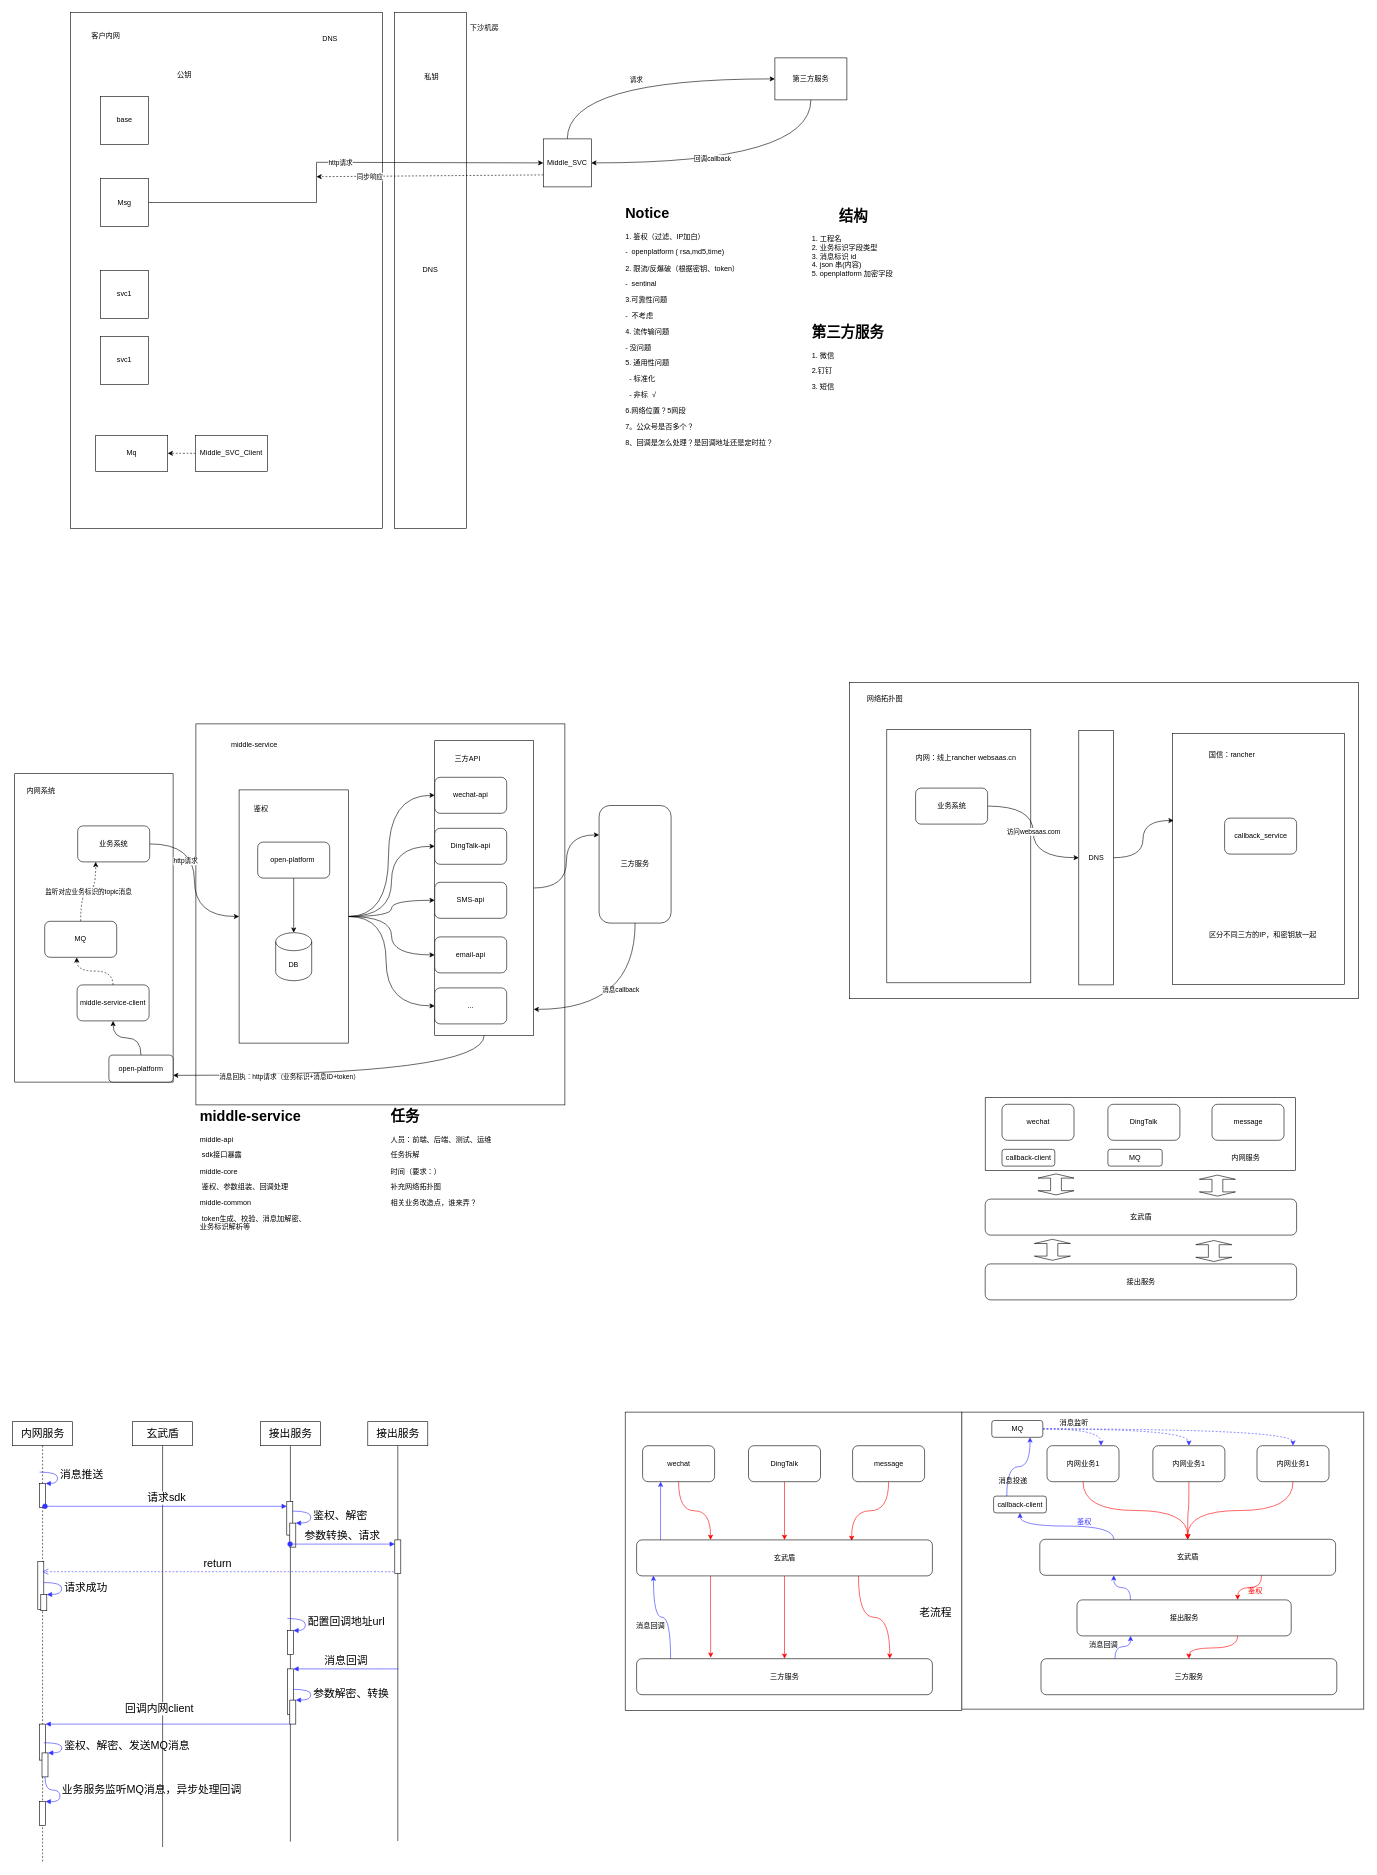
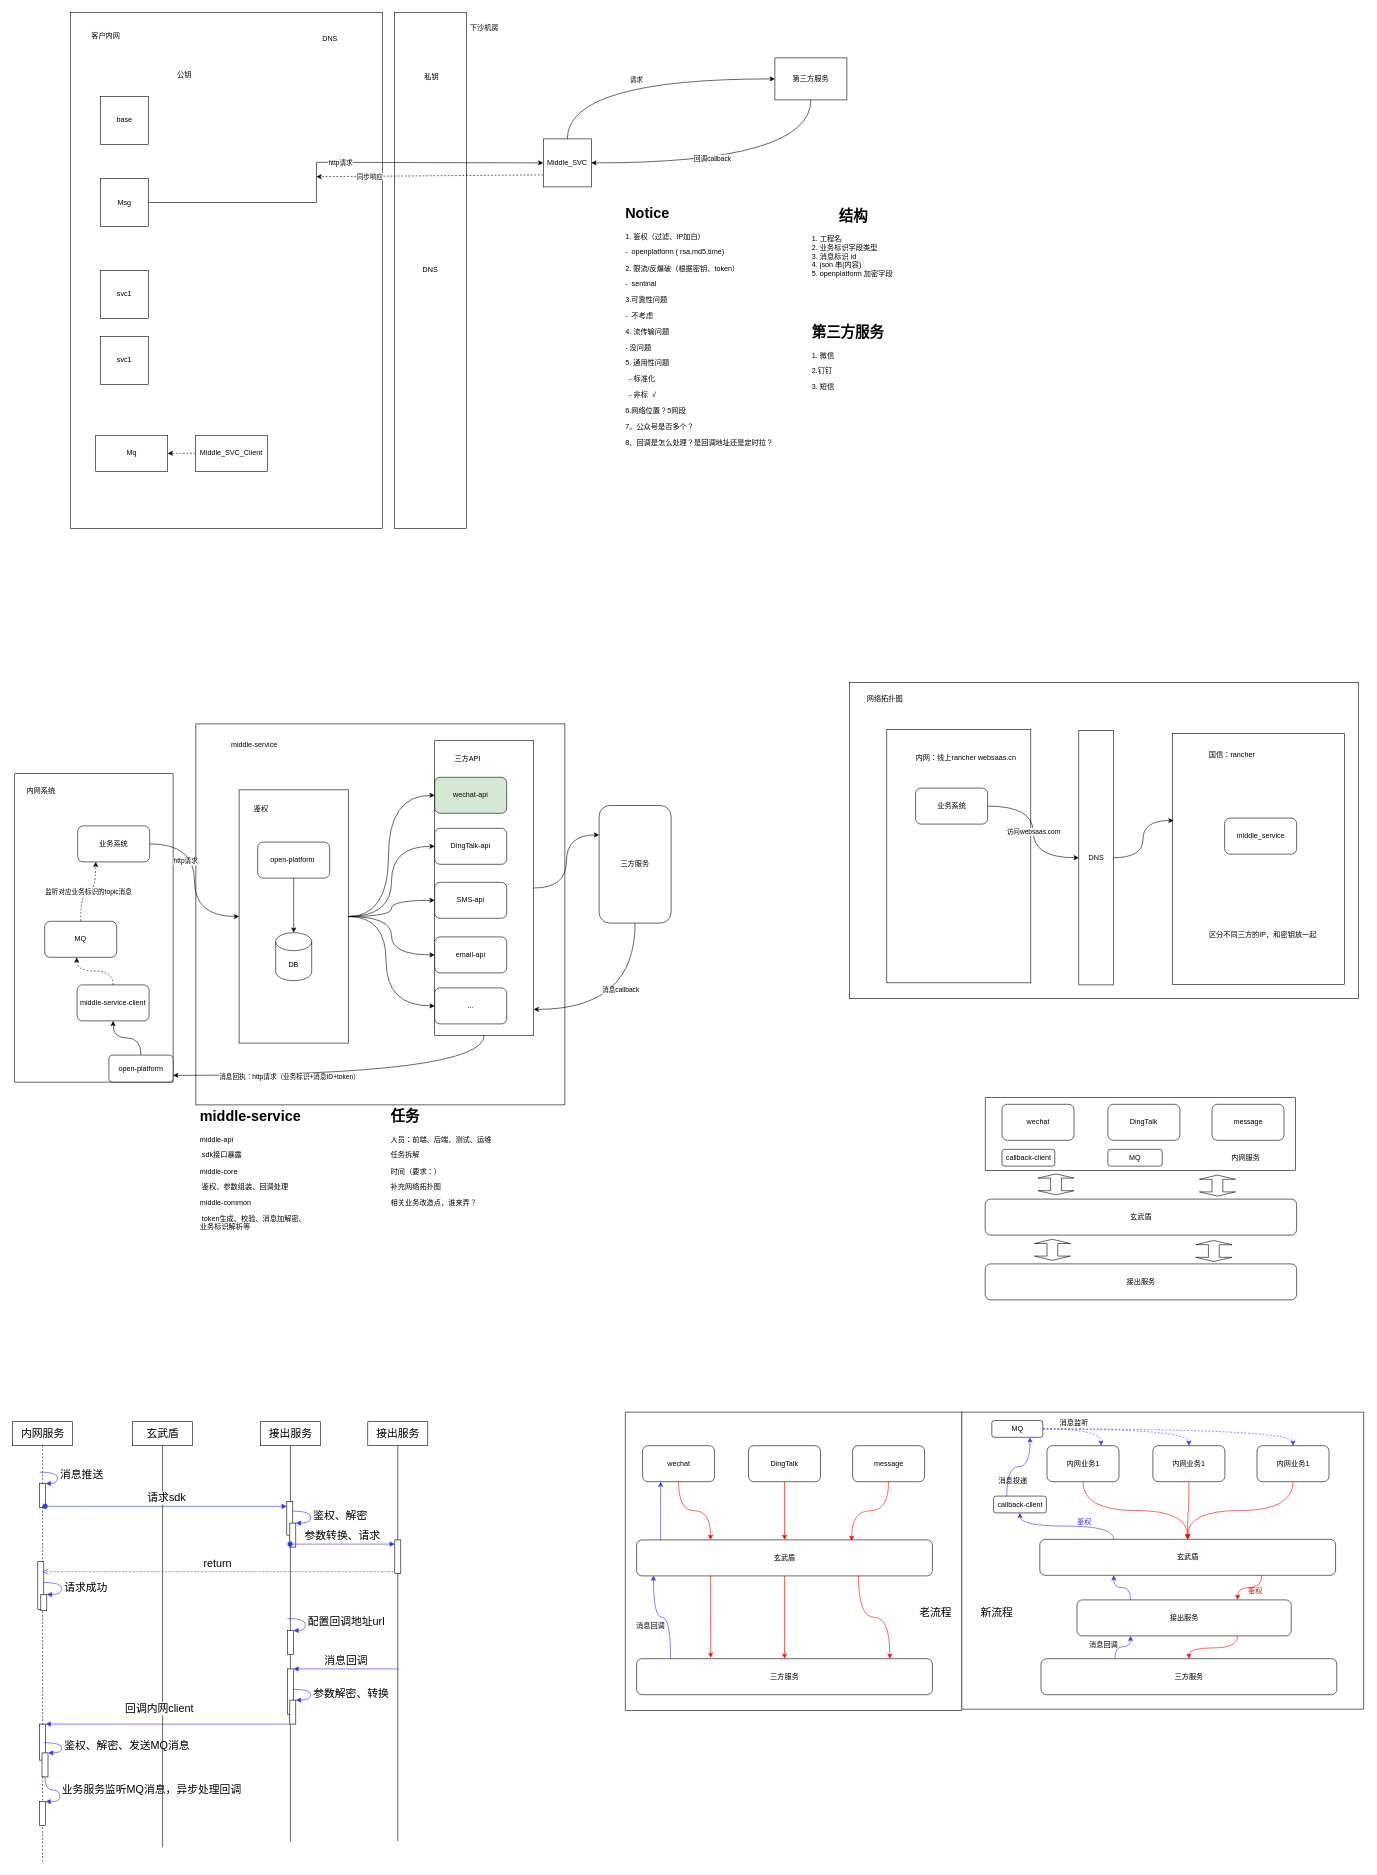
node "wechat-api": fillcolor #ffffff -> #d5e8d4
node "callback_service": label "callback_service" -> "middle_service"
node "新流程": added
